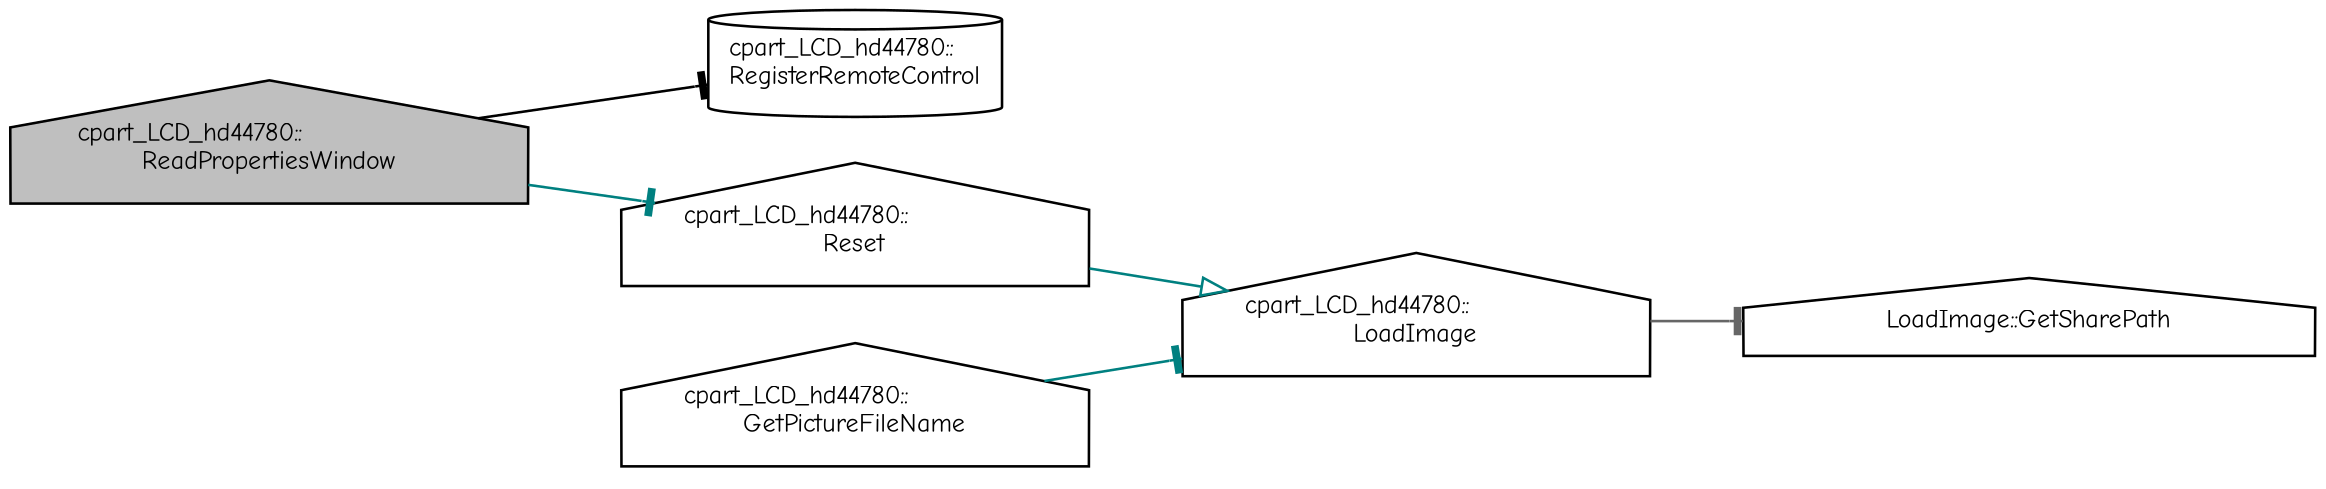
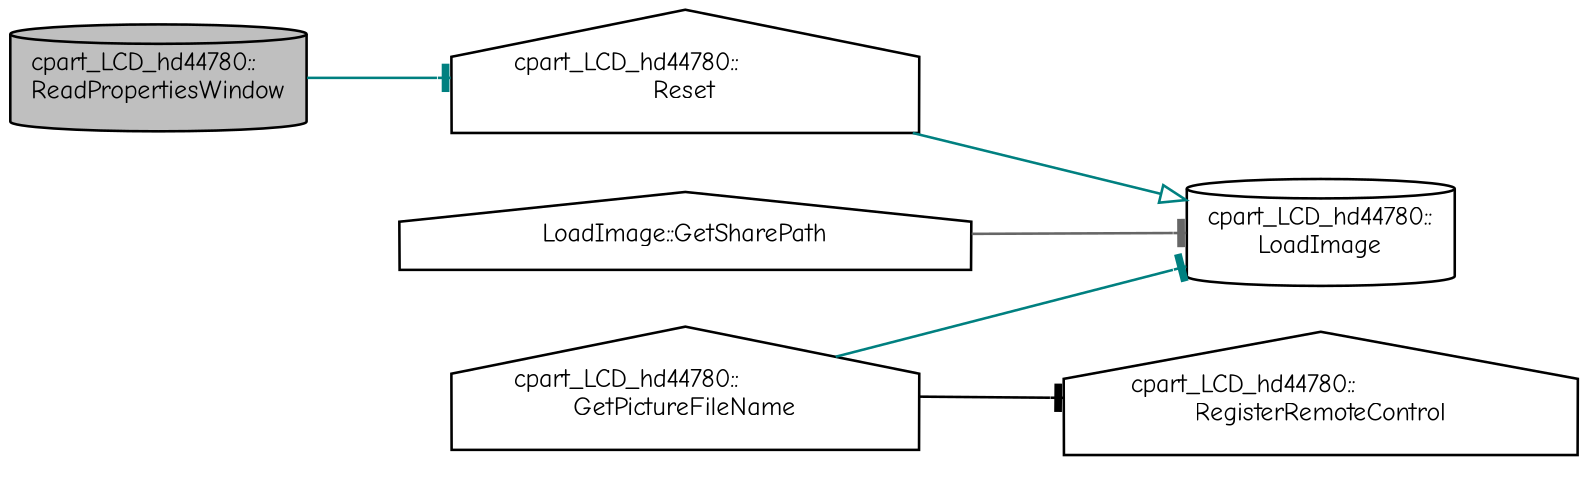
node "cpart_LCD_hd44780:: RegisterRemoteControl": shape cylinder -> house
edge "cpart_LCD_hd44780:: ReadPropertiesWindow" -> "cpart_LCD_hd44780:: RegisterRemoteControl": now "cpart_LCD_hd44780:: GetPictureFileName" -> "cpart_LCD_hd44780:: RegisterRemoteControl"
node "cpart_LCD_hd44780:: ReadPropertiesWindow": shape house -> cylinder
node "cpart_LCD_hd44780:: LoadImage": shape house -> cylinder
edge "cpart_LCD_hd44780:: LoadImage" -> "LoadImage::GetSharePath": reversed
